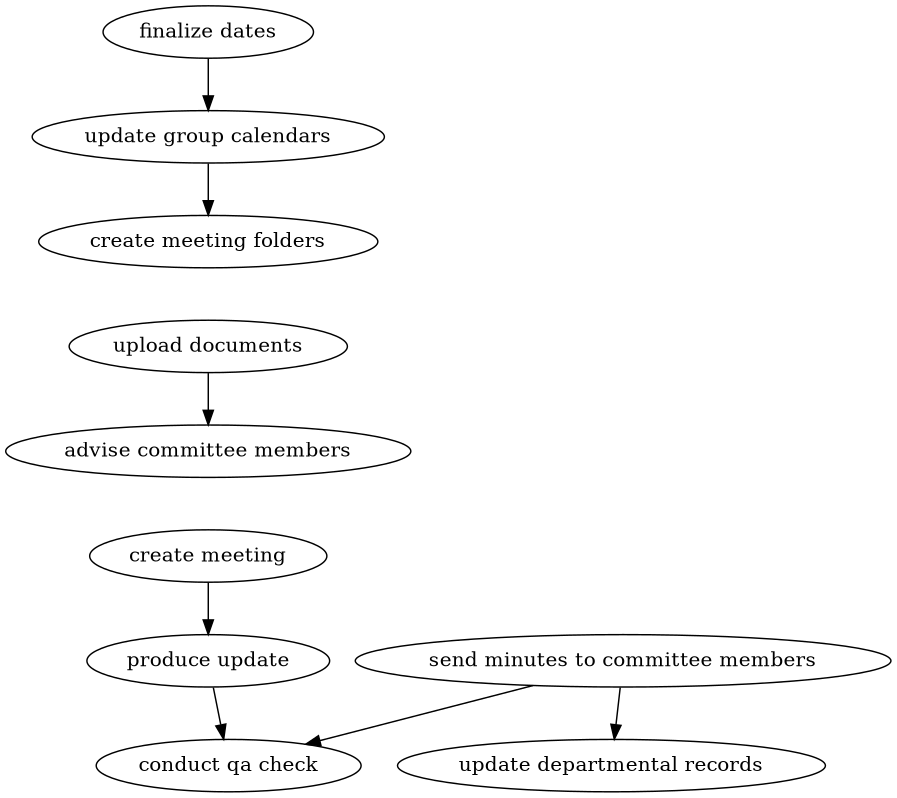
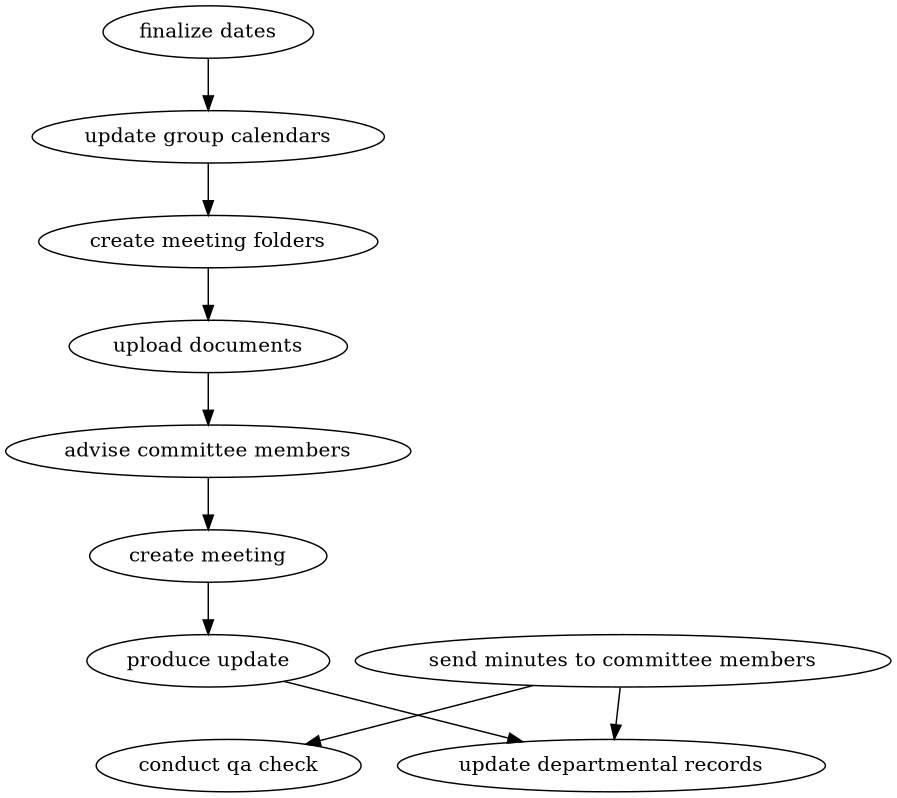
edge "create meeting folders" -> "upload documents": added
edge "advise committee members" -> "create meeting": added
edge "produce update" -> "conduct qa check": now "produce update" -> "update departmental records"
